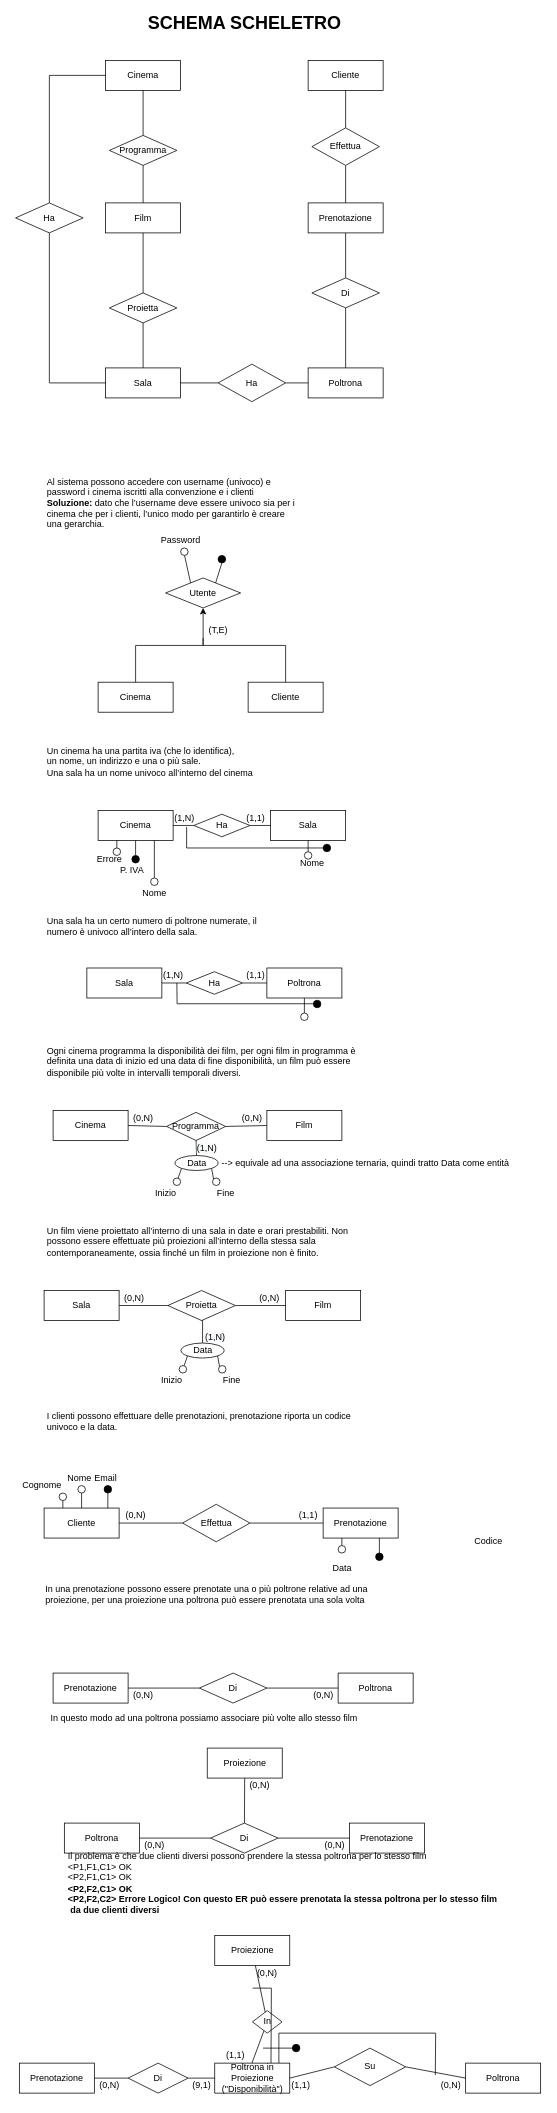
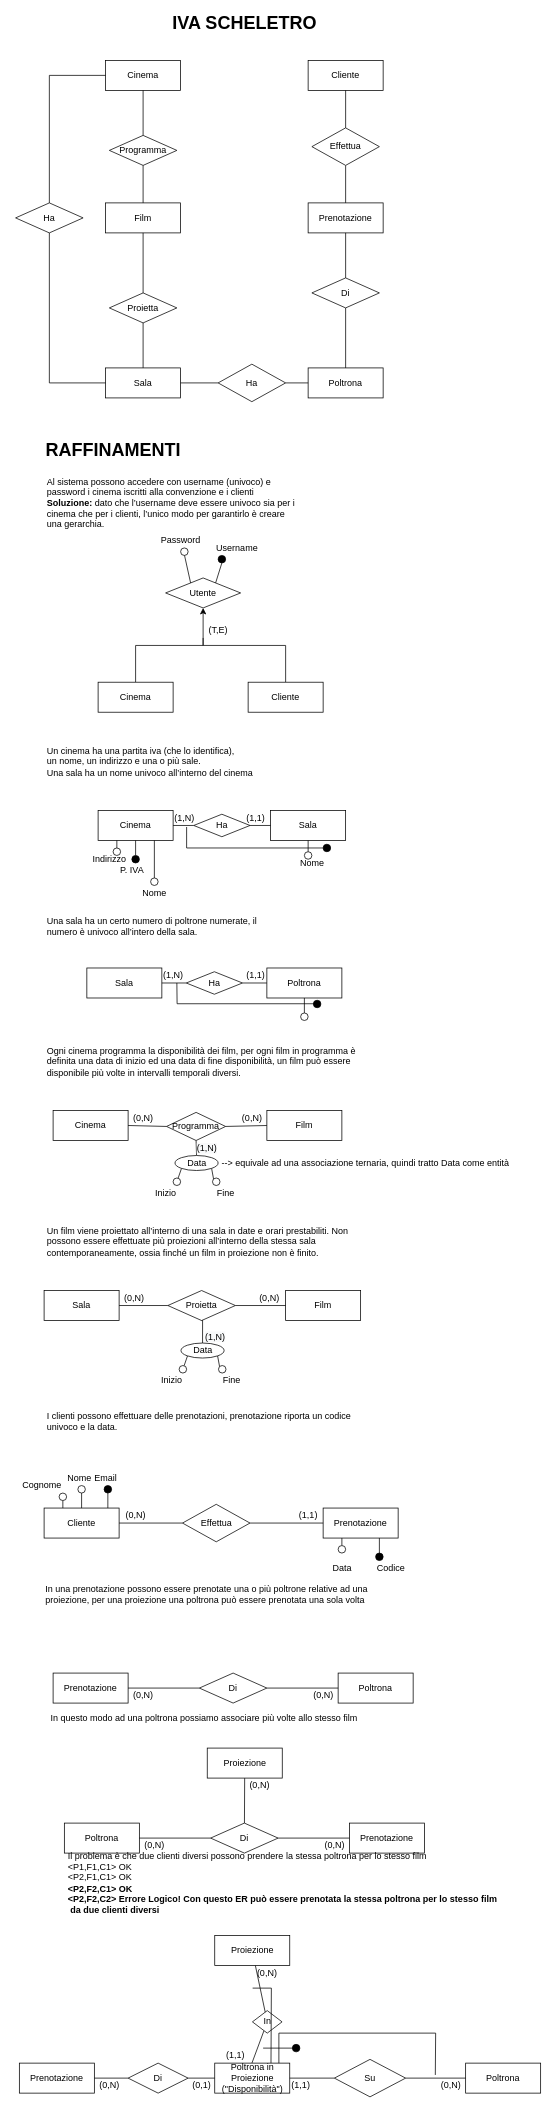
node "SCHEMA SCHELETRO": label "SCHEMA SCHELETRO" -> "IVA SCHELETRO"
node "RAFFINAMENTI": added
node "Username": added
node "Errore": label "Errore" -> "Indirizzo"
node "Codice": moved (488, 1542) -> (390, 1568)
node "Su": moved (370, 2067) -> (370, 2078)
node "(9,1)": label "(9,1)" -> "(0,1)"
